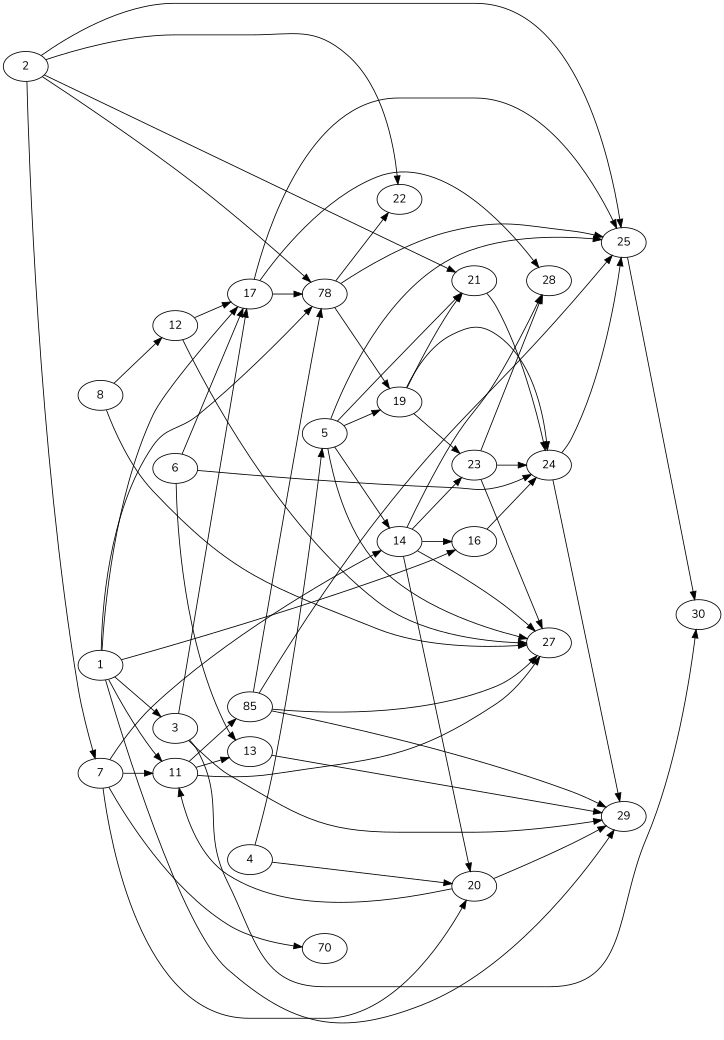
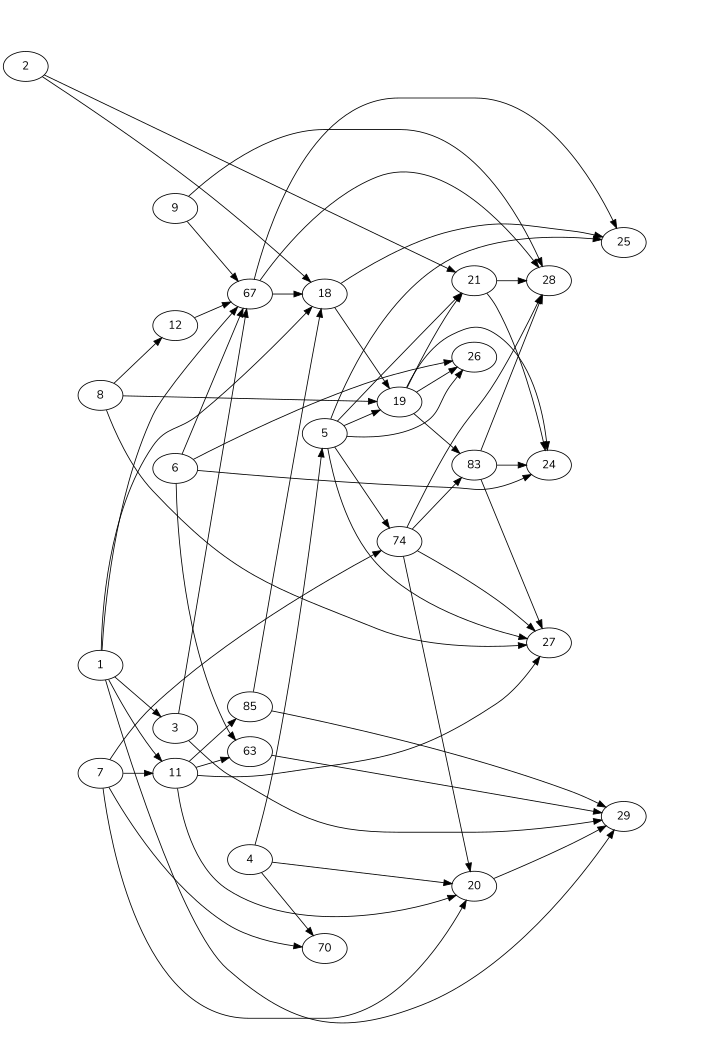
edge "2" -> "25": removed
node "22": removed
node "9": added
edge "21" -> "28": added
node "17": label "17" -> "67"
node "78": label "78" -> "18"
node "26": added
edge "24" -> "25": removed
edge "8" -> "19": added
edge "2" -> "7": removed
node "23": label "23" -> "83"
edge "85" -> "25": removed
edge "12" -> "27": removed
node "14": label "14" -> "74"
node "16": removed
node "30": removed
edge "24" -> "29": removed
edge "85" -> "27": removed
node "13": label "13" -> "63"
edge "20" -> "11": reversed
edge "4" -> "70": added
